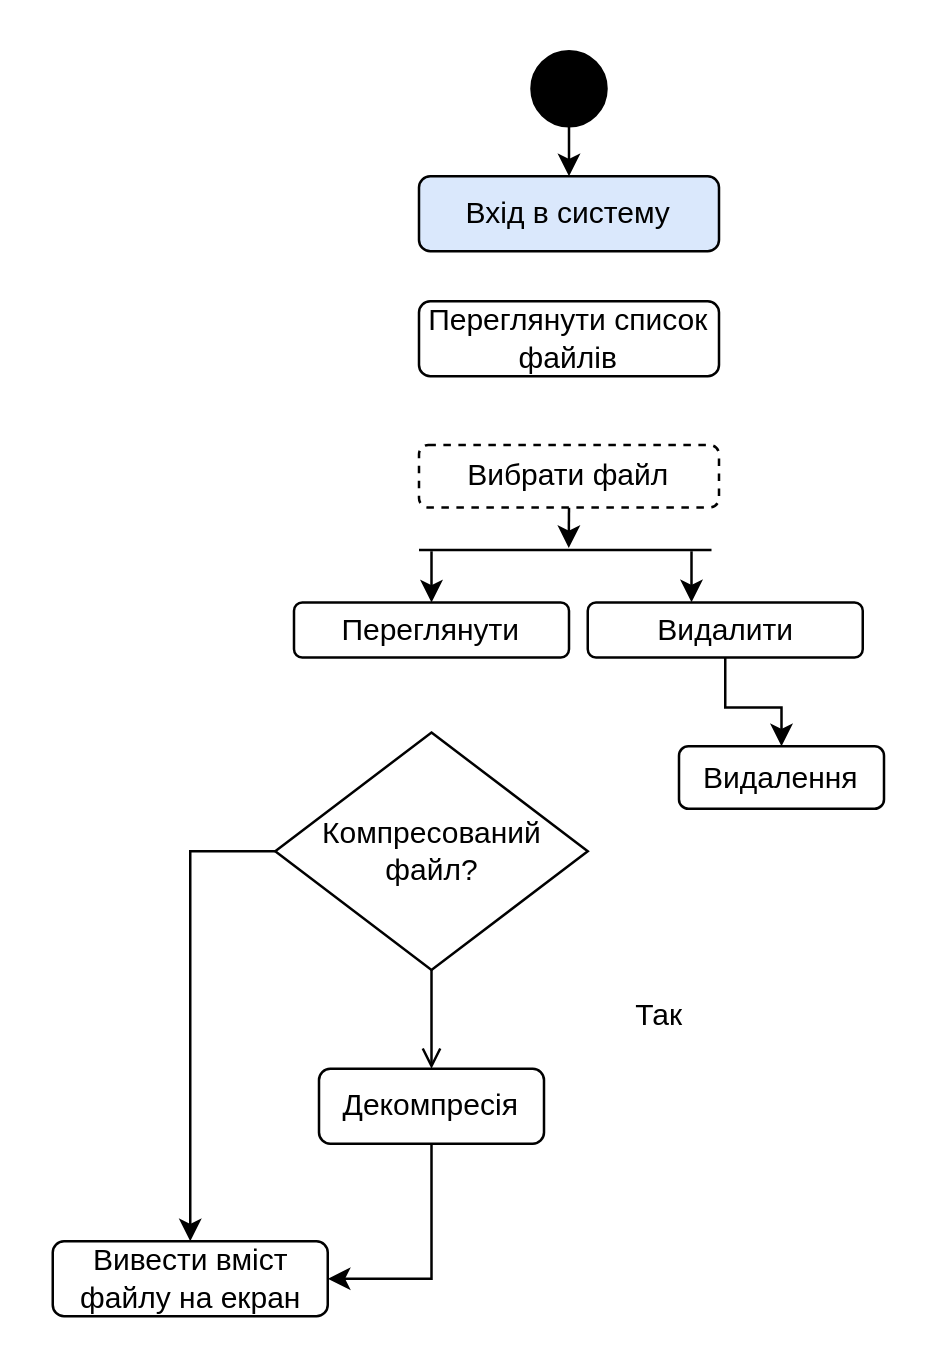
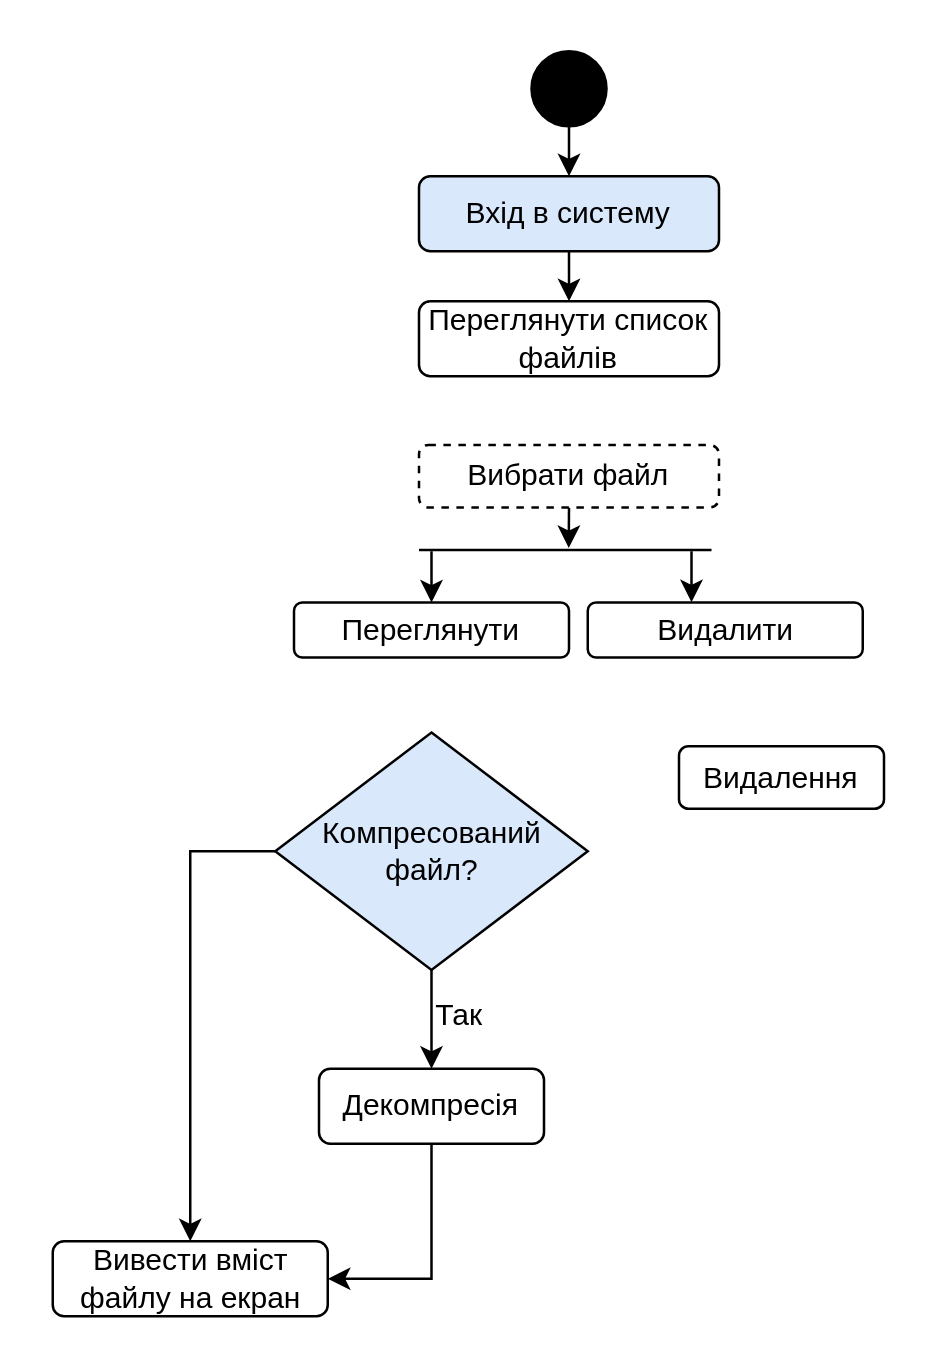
edge "Вхід в систему" -> "Переглянути список файлів": added
edge "Видалити" -> "Видалення": removed
node "Компресований файл?": fillcolor #ffffff -> #dae8fc
node "Так": moved (659, 1019) -> (459, 1019)
edge "Компресований файл?" -> "Декомпресія": arrowhead open -> classic
